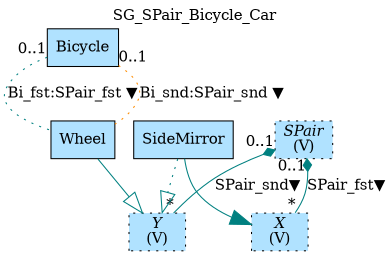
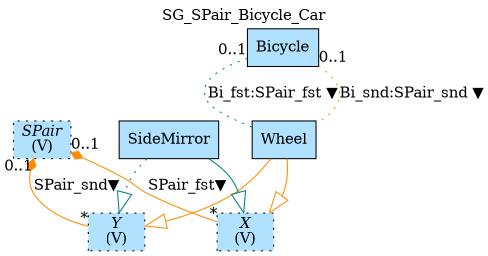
edge "Wheel" -> "Y": color teal -> darkorange
edge "SPair" -- "Y": color teal -> darkorange
edge "Wheel" -> "X": added
edge "SPair" -- "X": color teal -> darkorange
edge "SideMirror" -> "X": arrowhead normal -> onormal
